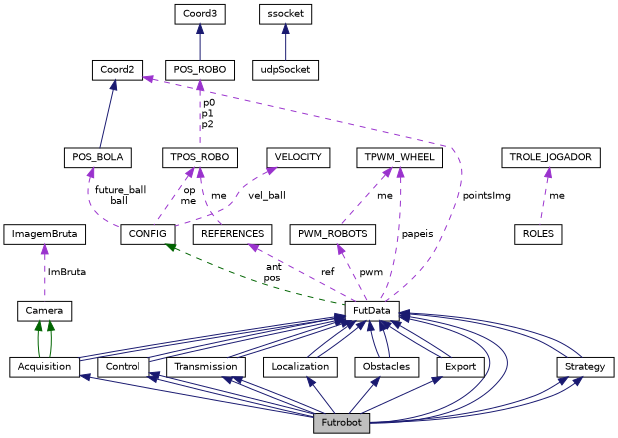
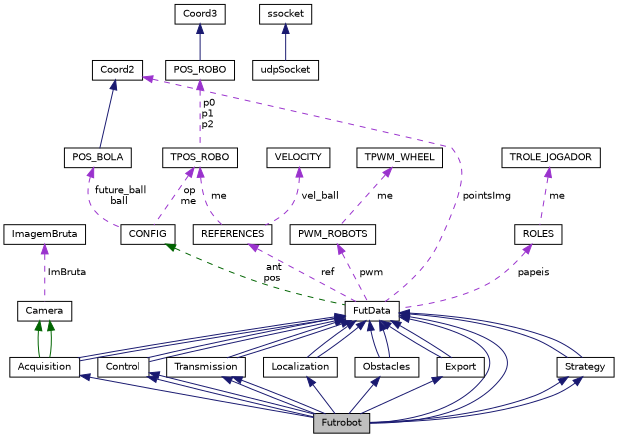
edge "CONFIG" -> "VELOCITY": now "REFERENCES" -> "VELOCITY"
edge "FutData" -> "TPWM_WHEEL": now "FutData" -> "ROLES"
